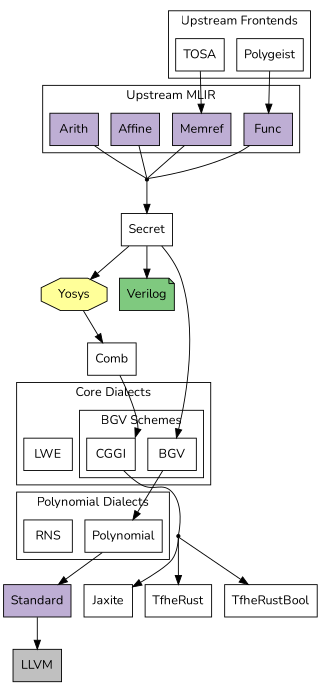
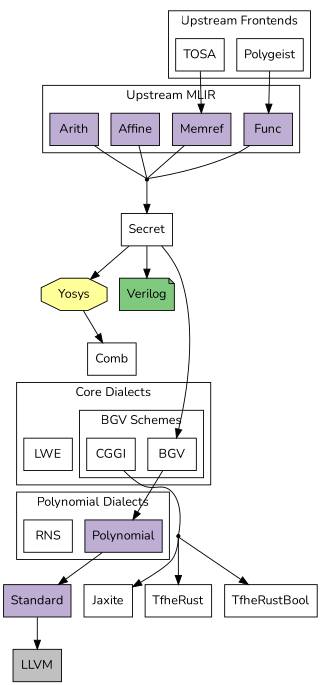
edge "Comb" -> "CGGI": removed
node "Polynomial": fillcolor white -> #beaed4
